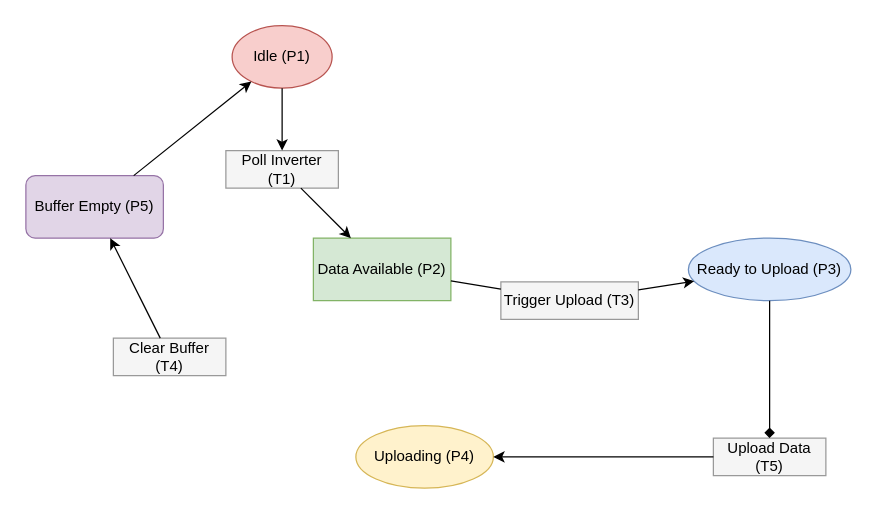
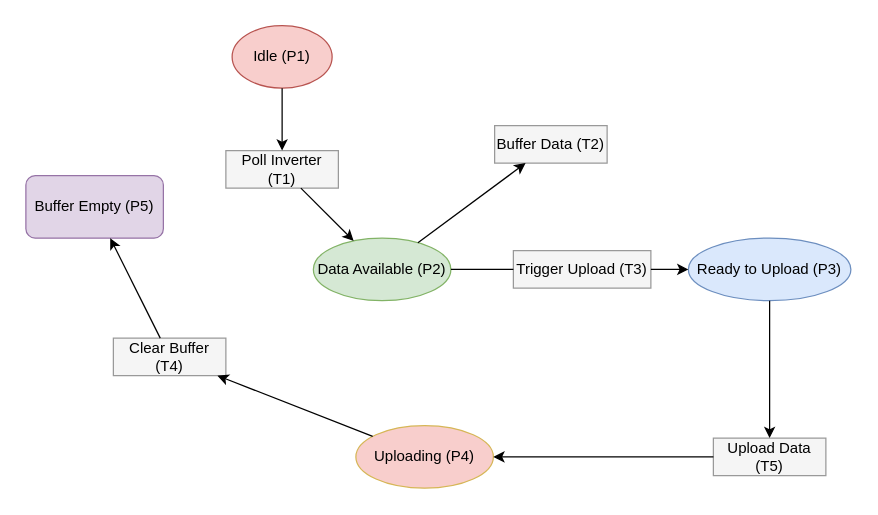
edge "Buffer Empty (P5)" -> "Idle (P1)": now "Buffer Empty (P5)" -> "Data Available (P2)"
node "Buffer Data (T2)": added
edge "Data Available (P2)" -> "Buffer Data (T2)": added
node "Data Available (P2)": shape rectangle -> ellipse
node "Trigger Upload (T3)": moved (569, 301) -> (582, 269)
edge "Uploading (P4)" -> "Clear Buffer (T4)": added
edge "Ready to Upload (P3)" -> "Upload Data (T5)": arrowhead diamond -> classic
node "Uploading (P4)": fillcolor #fff2cc -> #f8cecc
